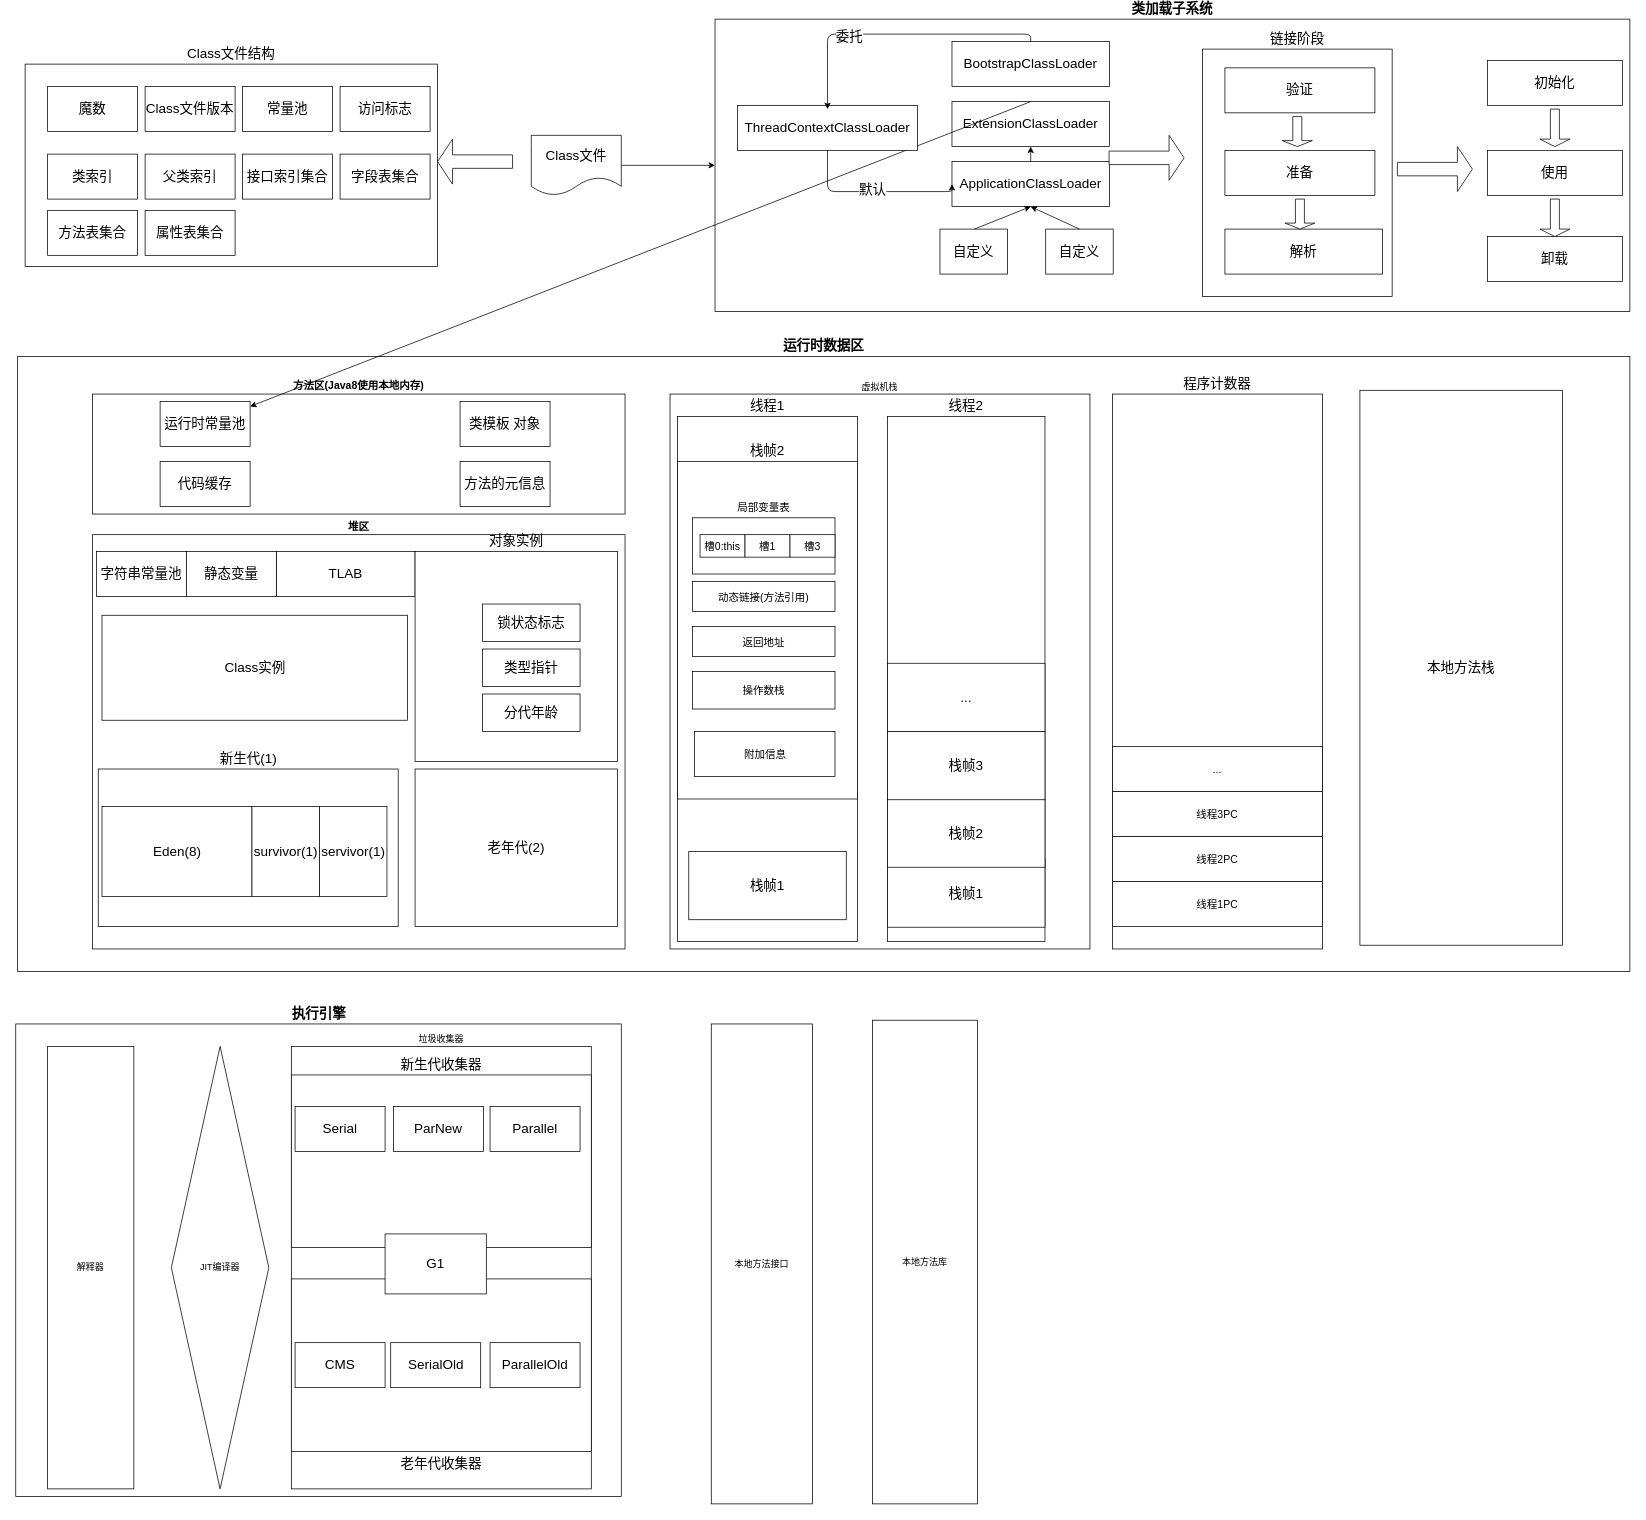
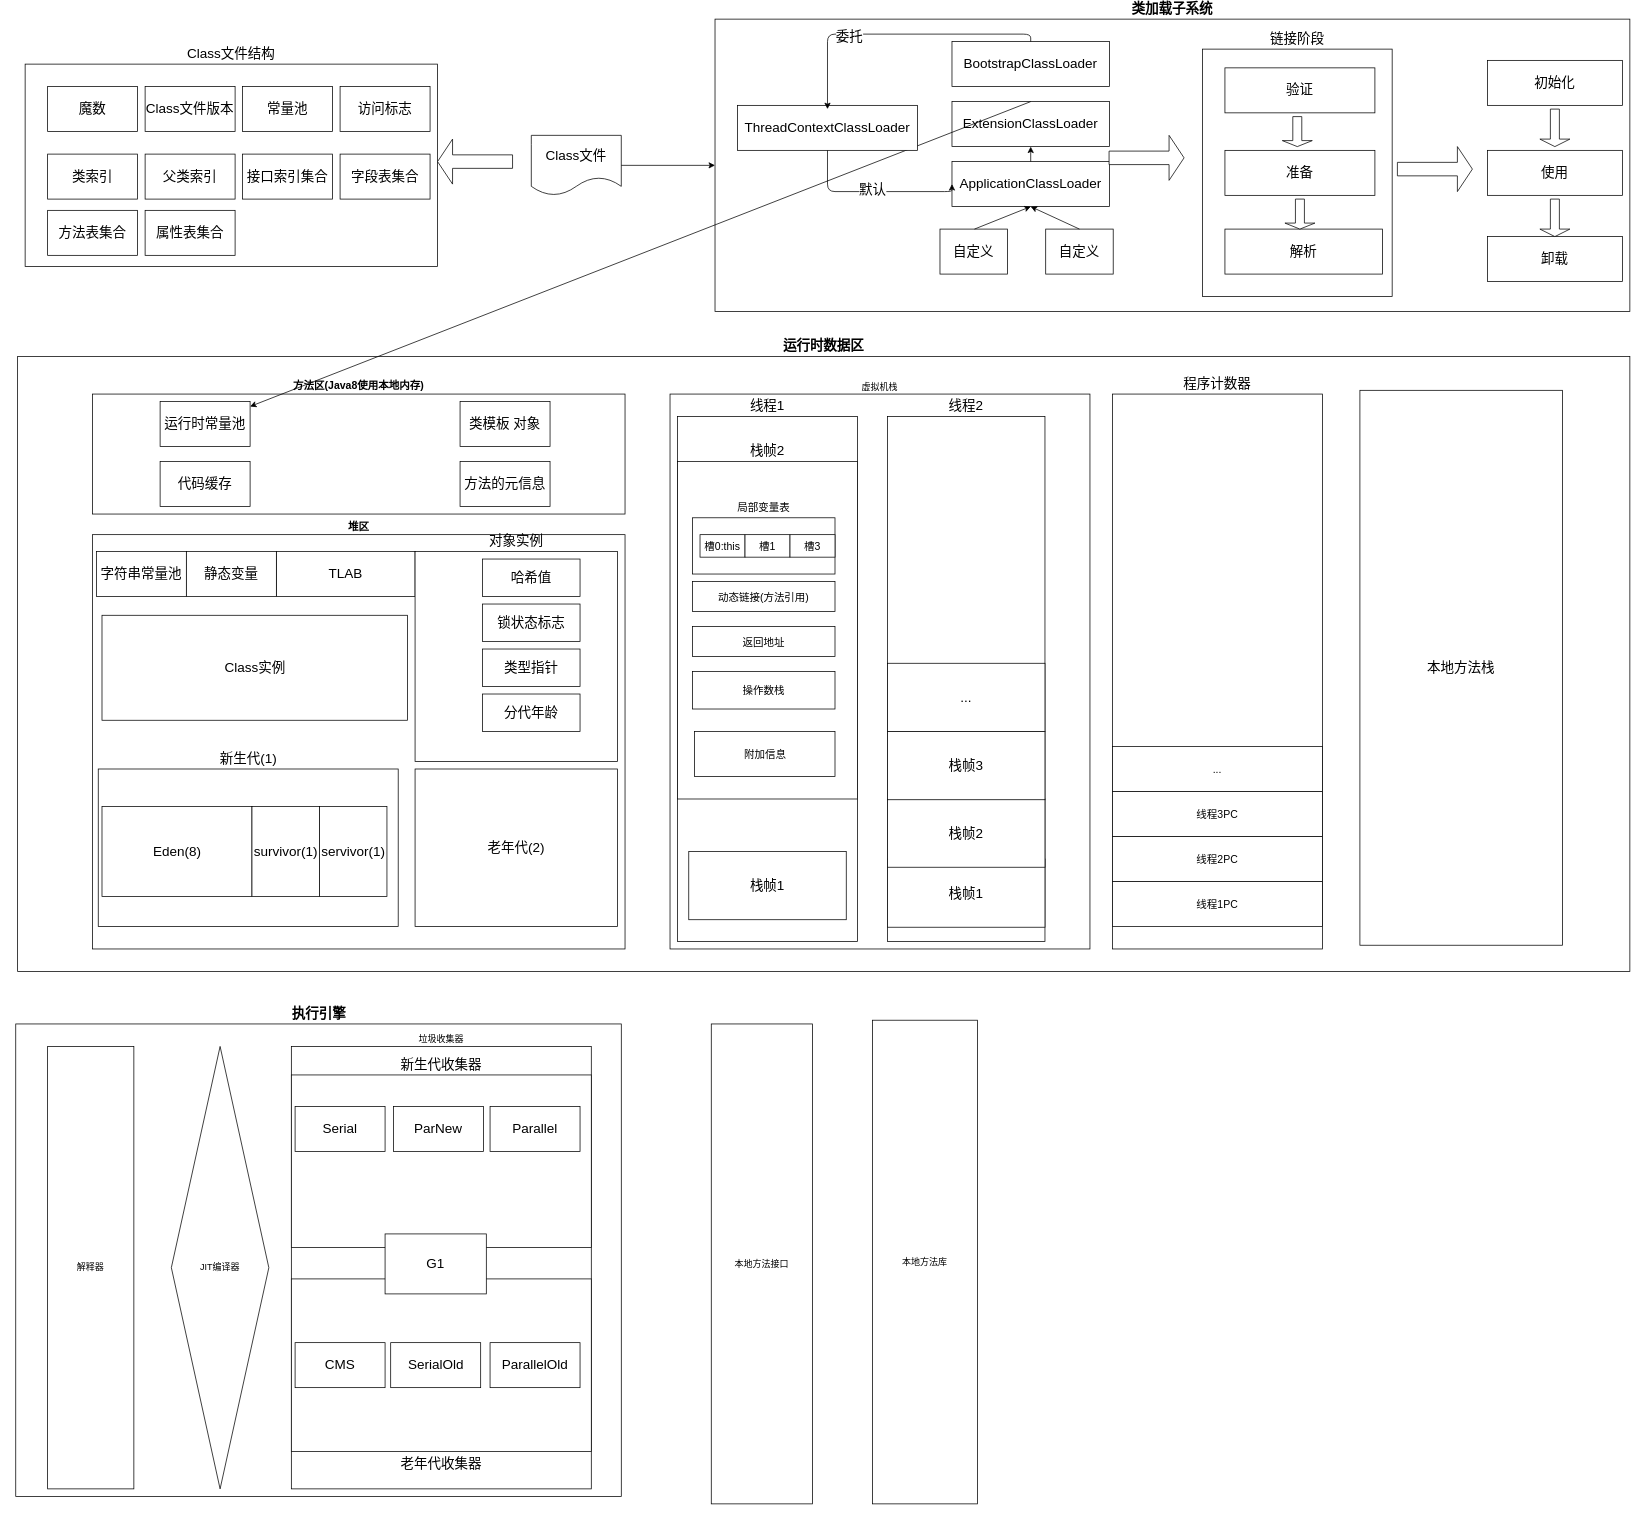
node "哈希值": added
